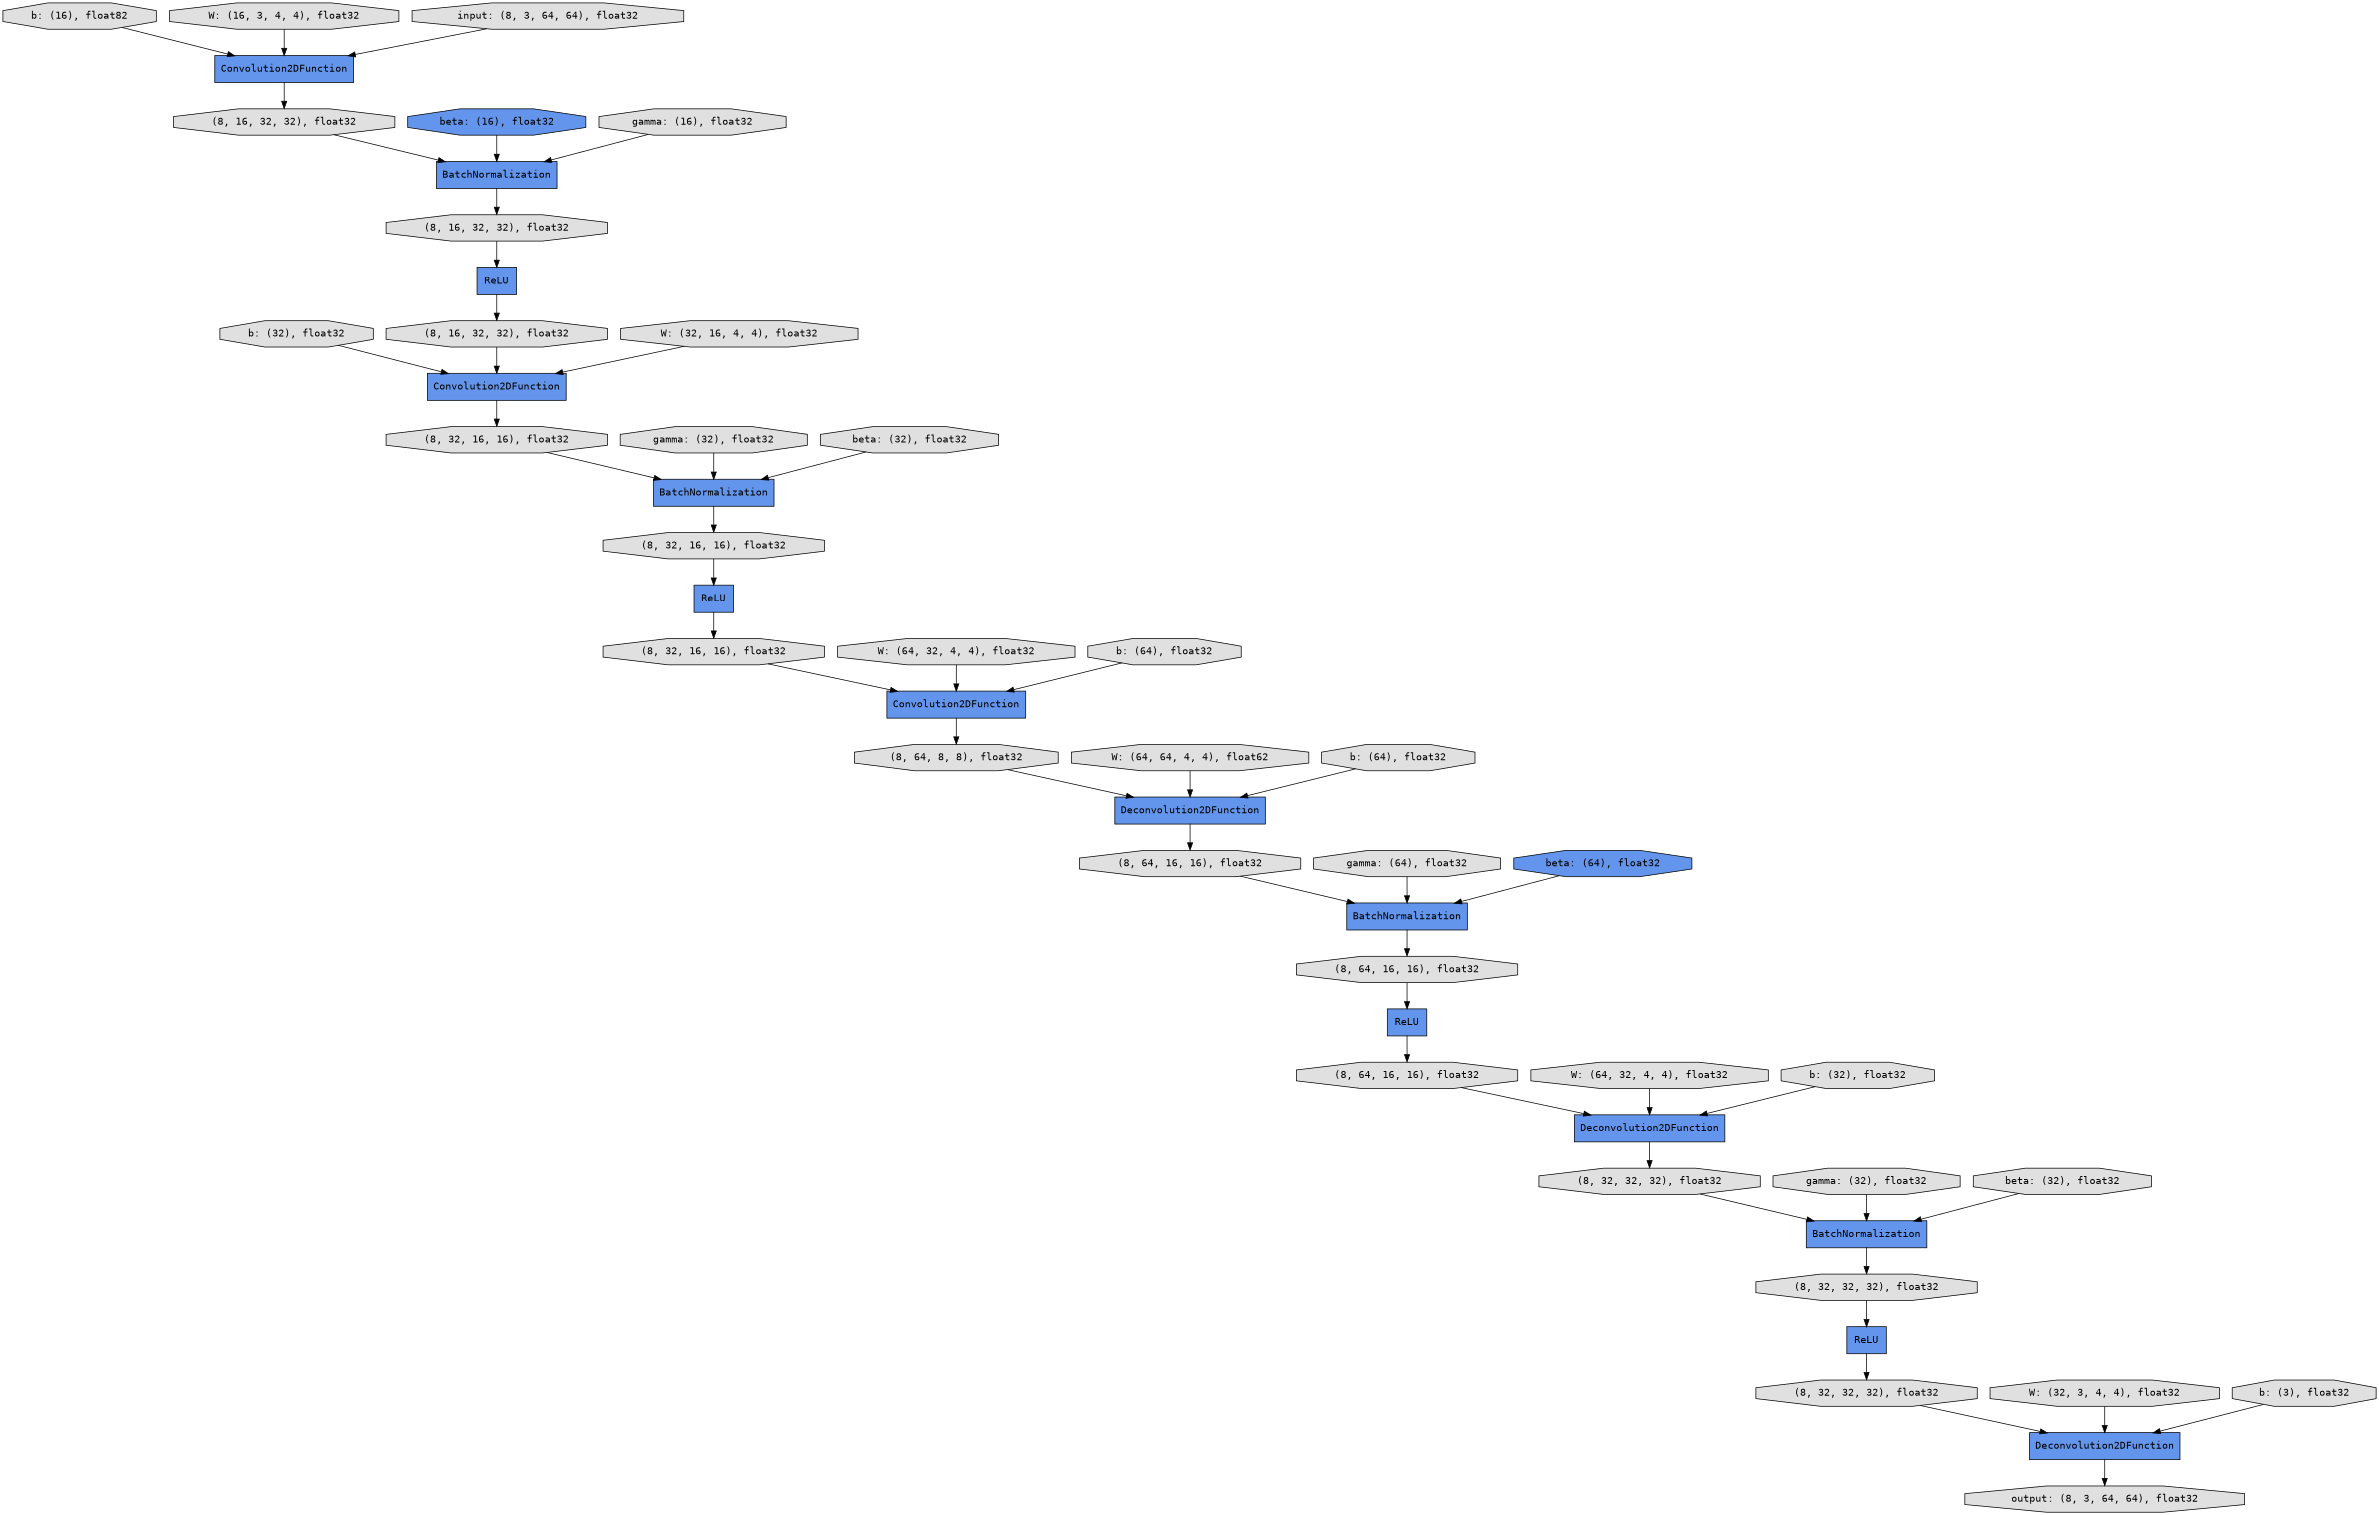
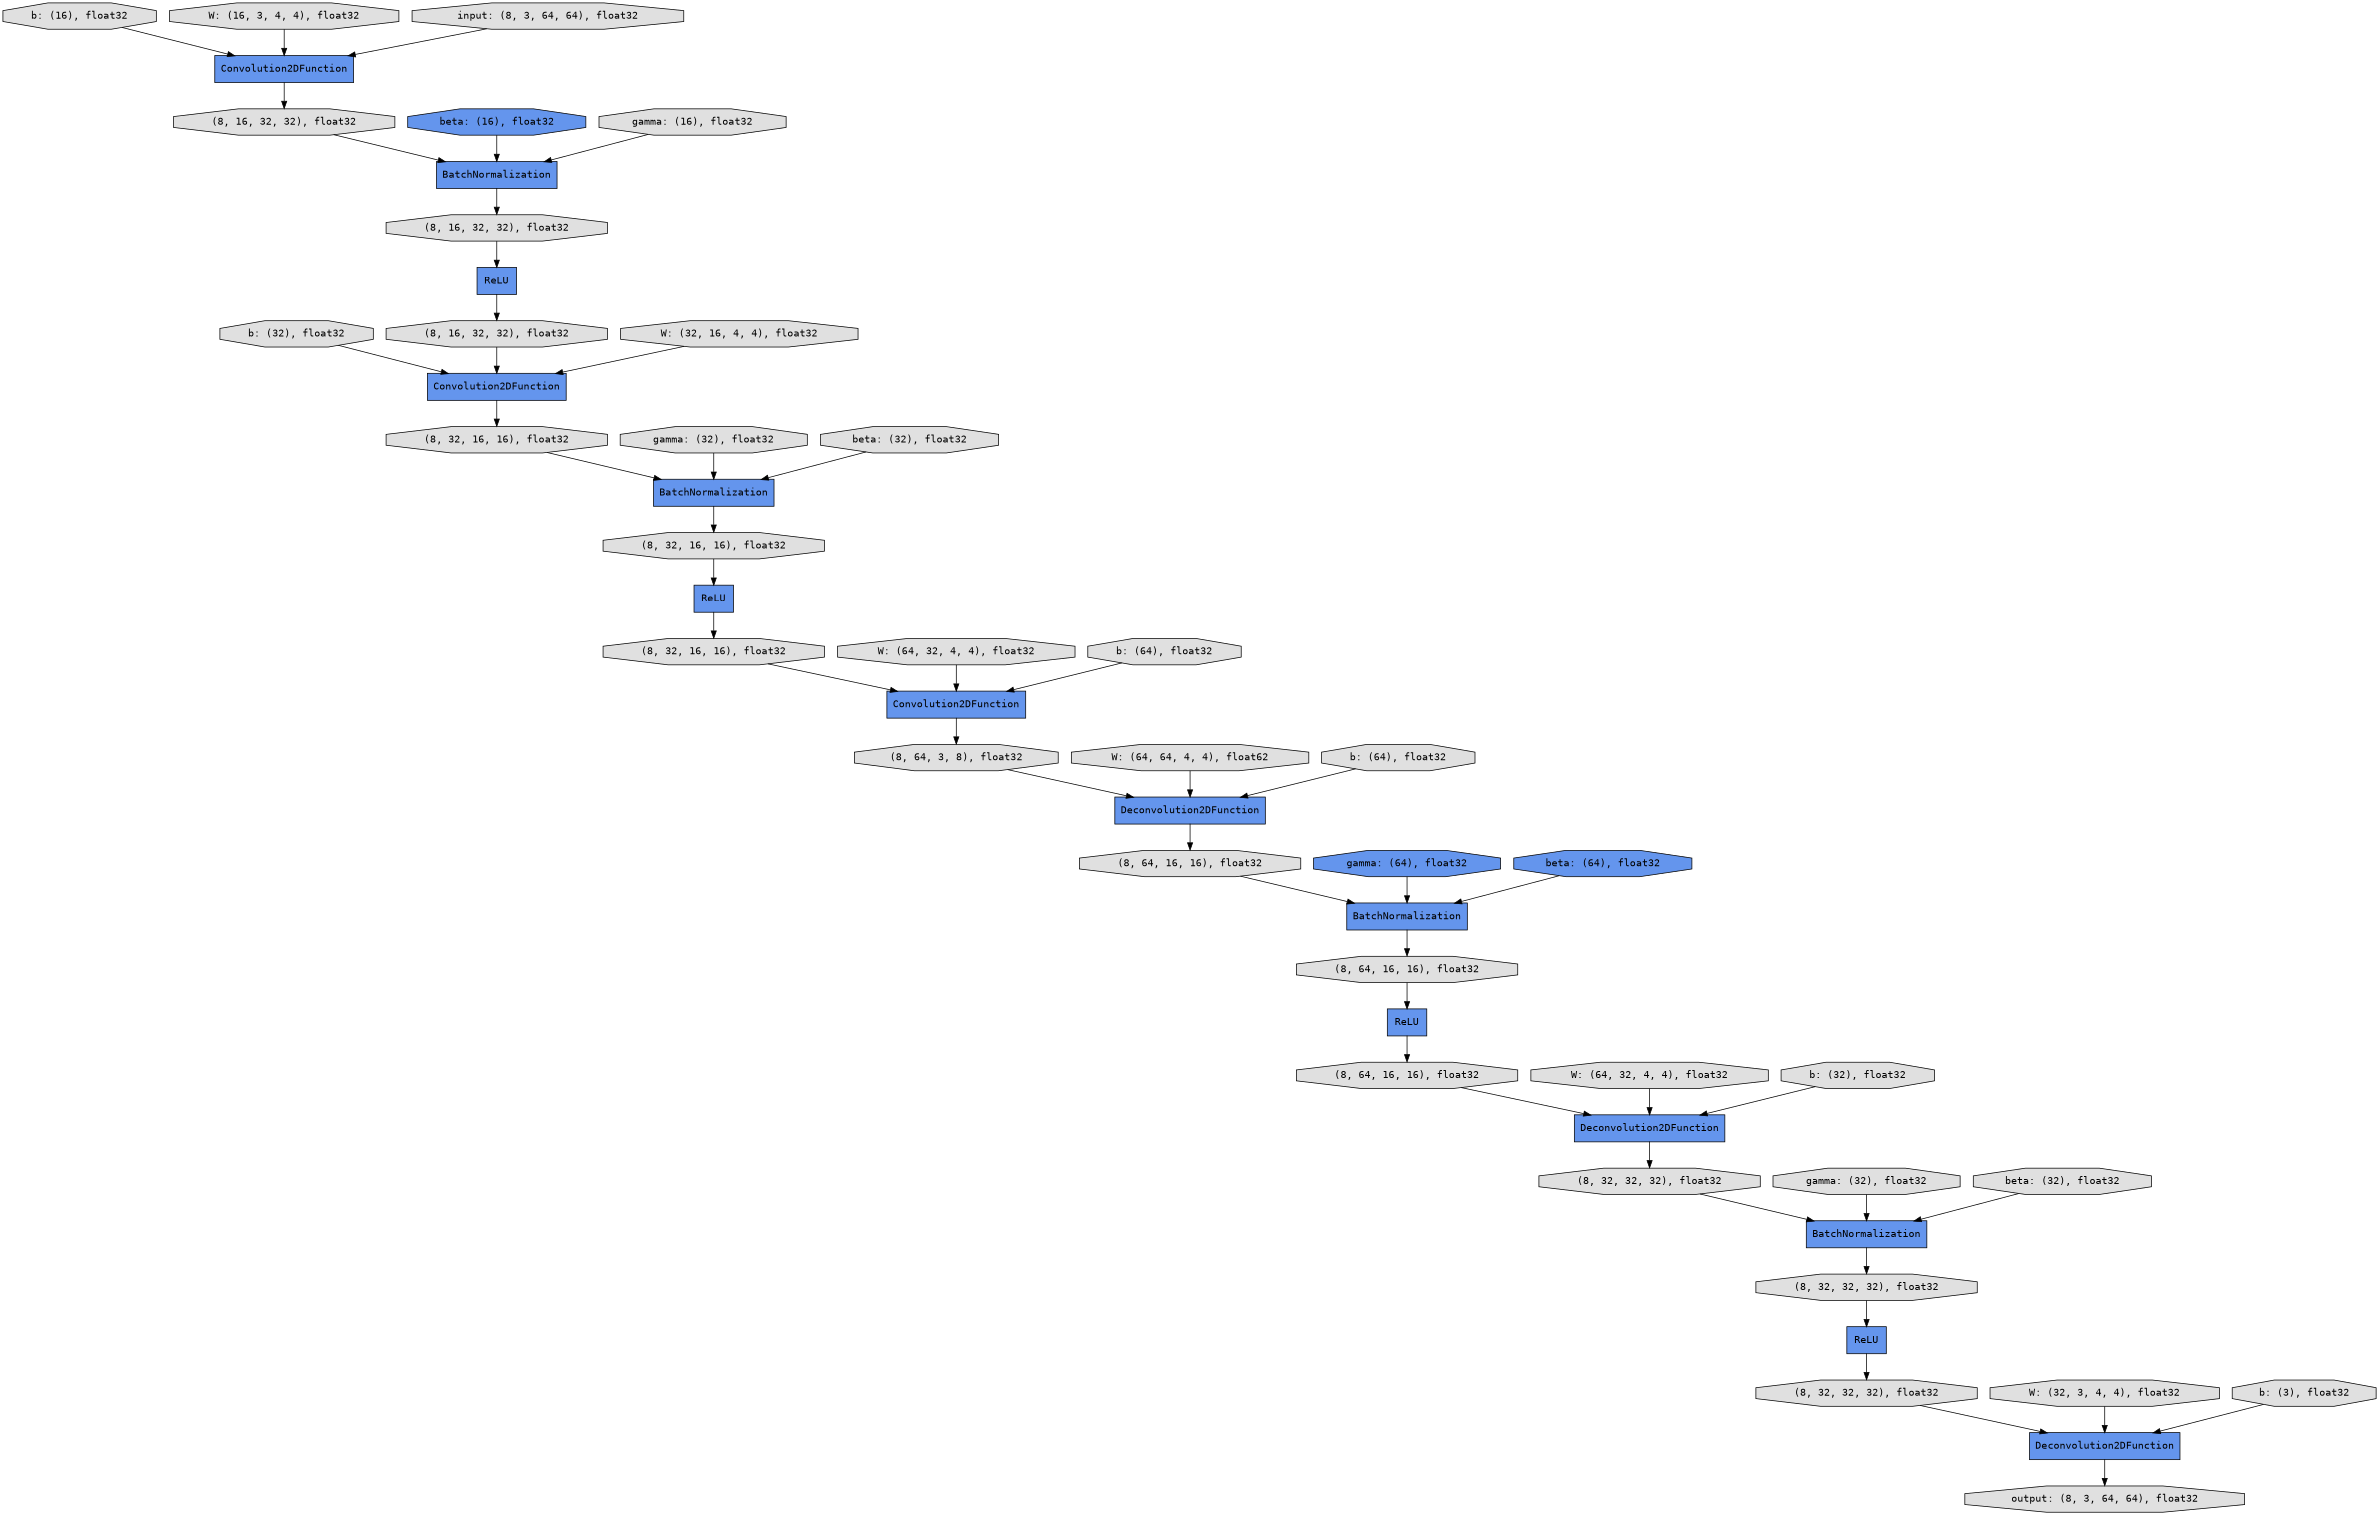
node "b: (16), float82": label "b: (16), float82" -> "b: (16), float32"
node "(8, 64, 8, 8), float32": label "(8, 64, 8, 8), float32" -> "(8, 64, 3, 8), float32"
node "gamma: (64), float32": fillcolor #e0e0e0 -> #6495ed
